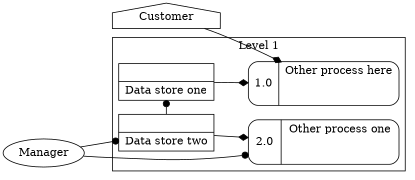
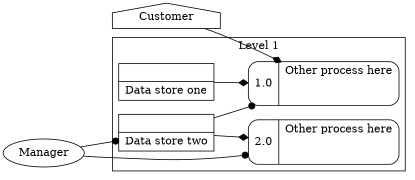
edge "Data store two" -> "Data store one": now "Data store two" -> "1.0"
node "2.0": text "Other process one" -> "Other process here"
